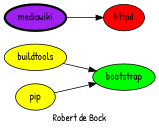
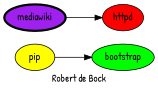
node "buildtools": removed
